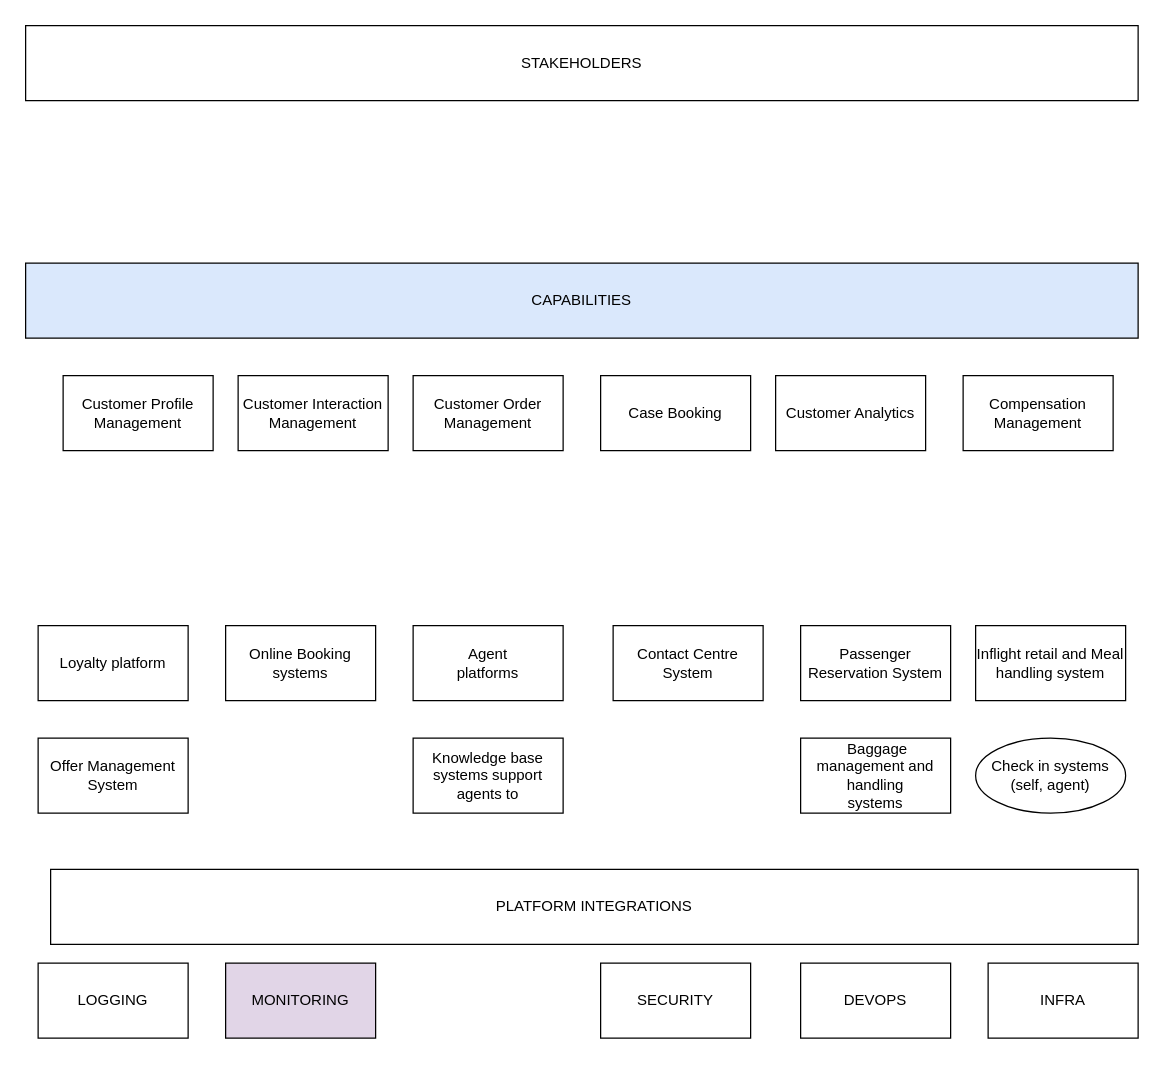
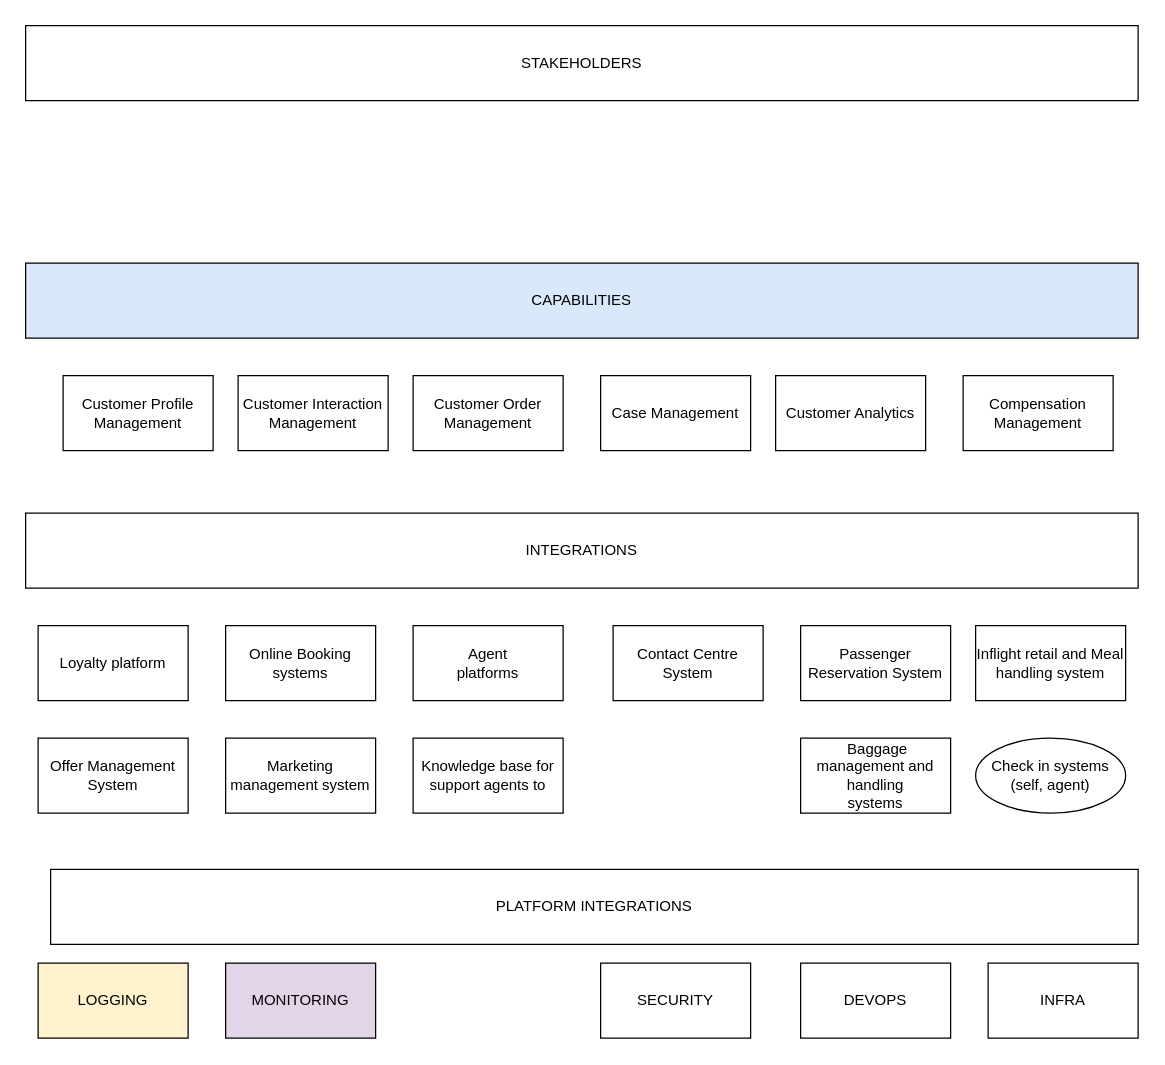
node "Case Booking": label "Case Booking" -> "Case Management"
node "INTEGRATIONS": added
node "Marketing management system": added
node "Knowledge base systems support agents to": label "Knowledge base systems support agents to" -> "Knowledge base for support agents to"
node "LOGGING": fillcolor #ffffff -> #fff2cc
